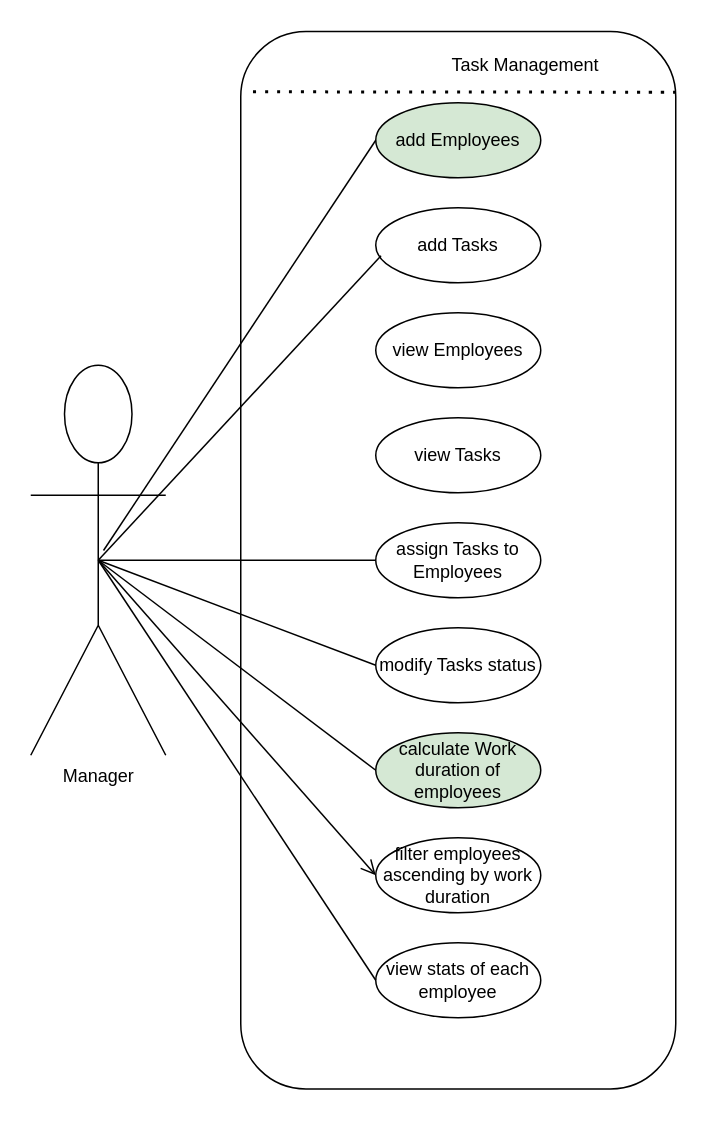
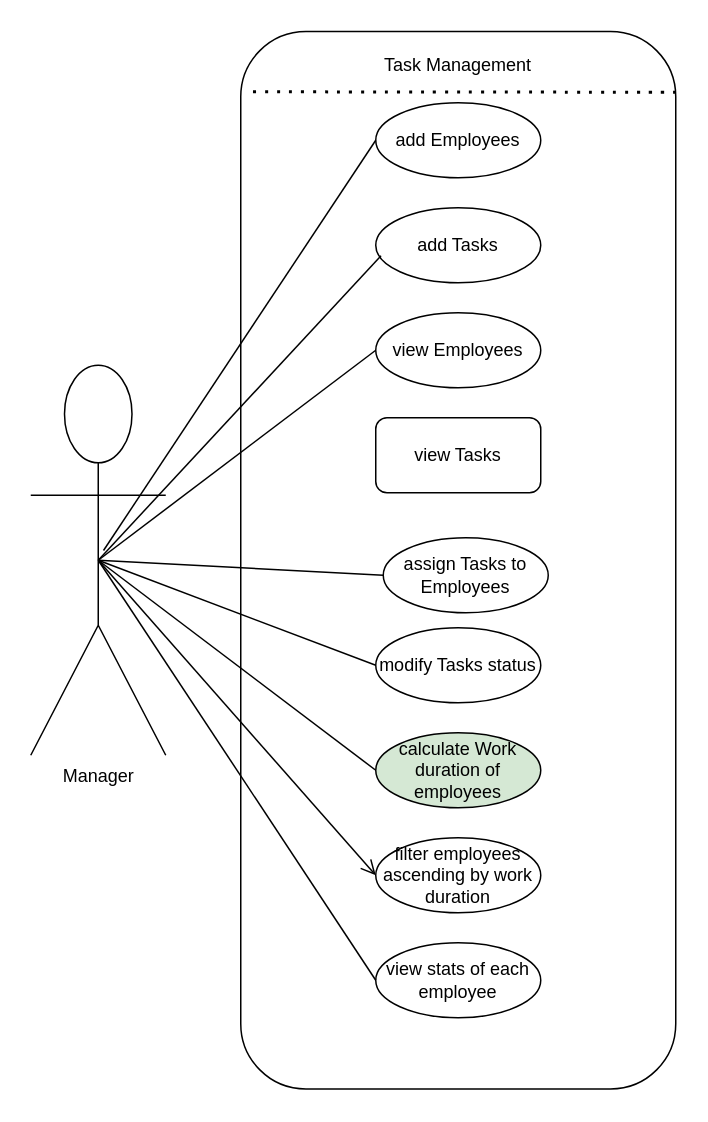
node "Task Management": moved (526, 65) -> (458, 65)
node "add Employees": fillcolor #d5e8d4 -> #ffffff
edge "view Employees" -- "Manager": added
node "view Tasks": shape ellipse -> rounded rectangle
node "assign Tasks to Employees": moved (458, 560) -> (466, 575)
